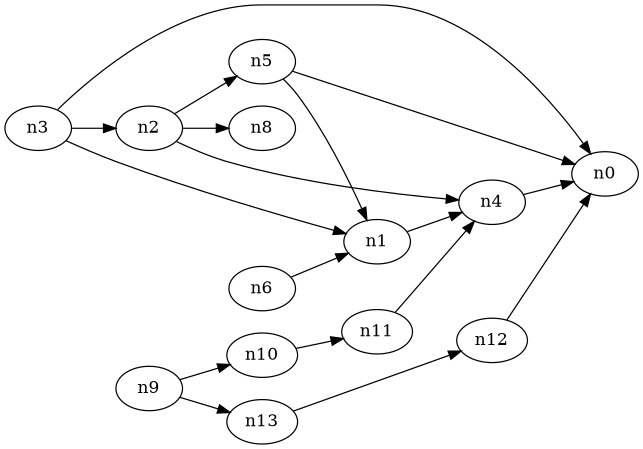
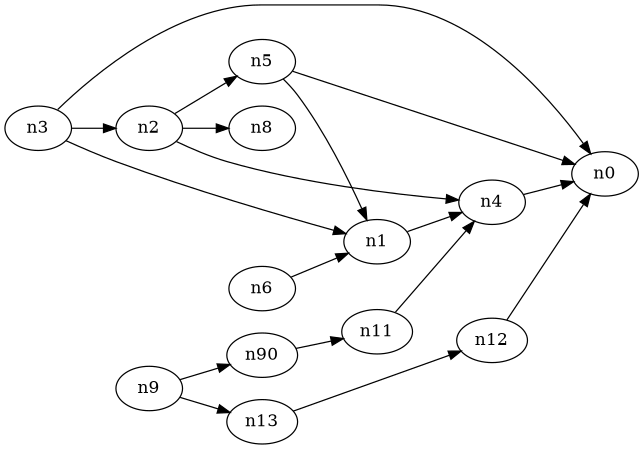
node "n10": label "n10" -> "n90"
